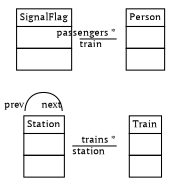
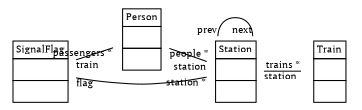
edge "Person" -- "Station": added
edge "SignalFlag" -- "Station": added
